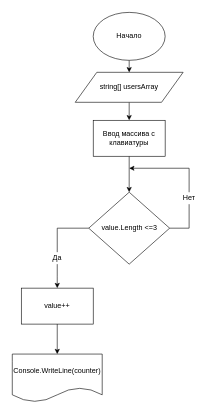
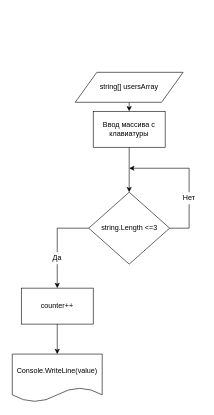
node "Начало": removed
edge "Начало" -> "string[] usersArray": removed
node "Ввод массива с клавиатуры": moved (129, 138) -> (129, 129)
node "value.Length <=3": label "value.Length <=3" -> "string.Length <=3"
node "value++": label "value++" -> "counter++"
node "Console.WriteLine(counter)": label "Console.WriteLine(counter)" -> "Console.WriteLine(value)"
